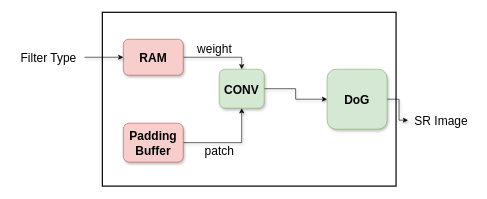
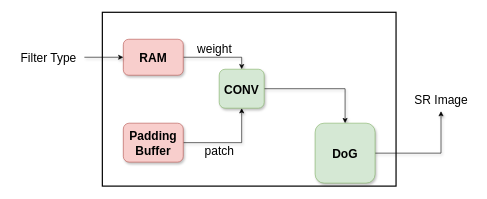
node "DoG": moved (357, 99) -> (345, 153)
node "SR Image": moved (441, 120) -> (441, 99)
